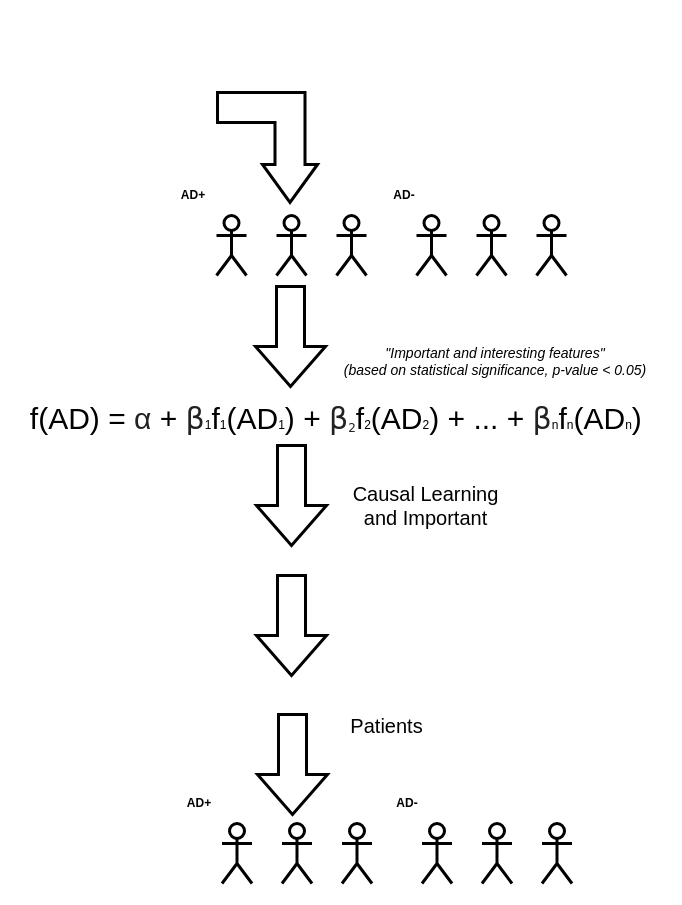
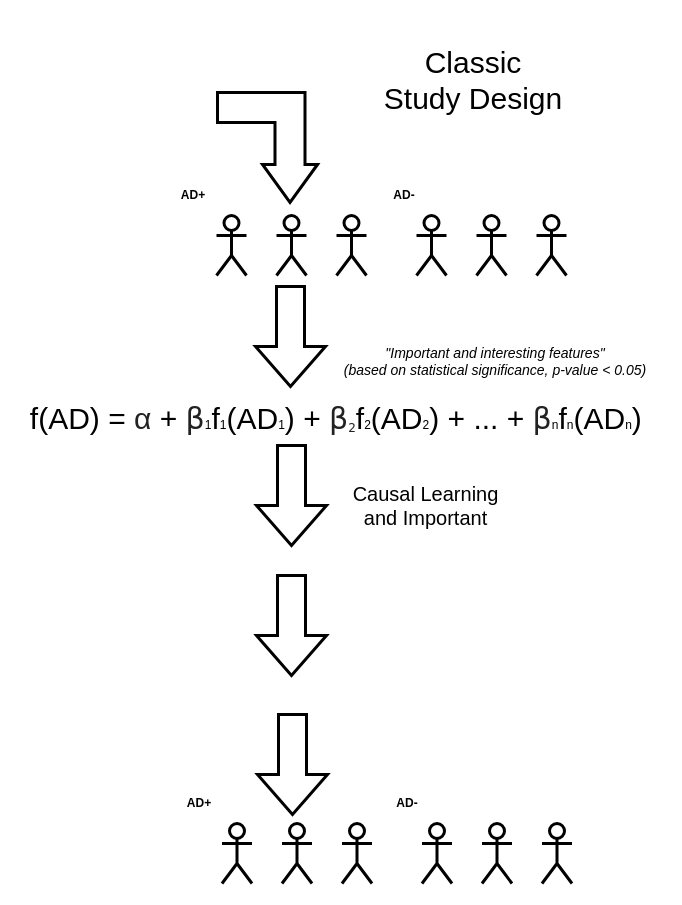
node "Classic Study Design": added
node "Patients": removed
